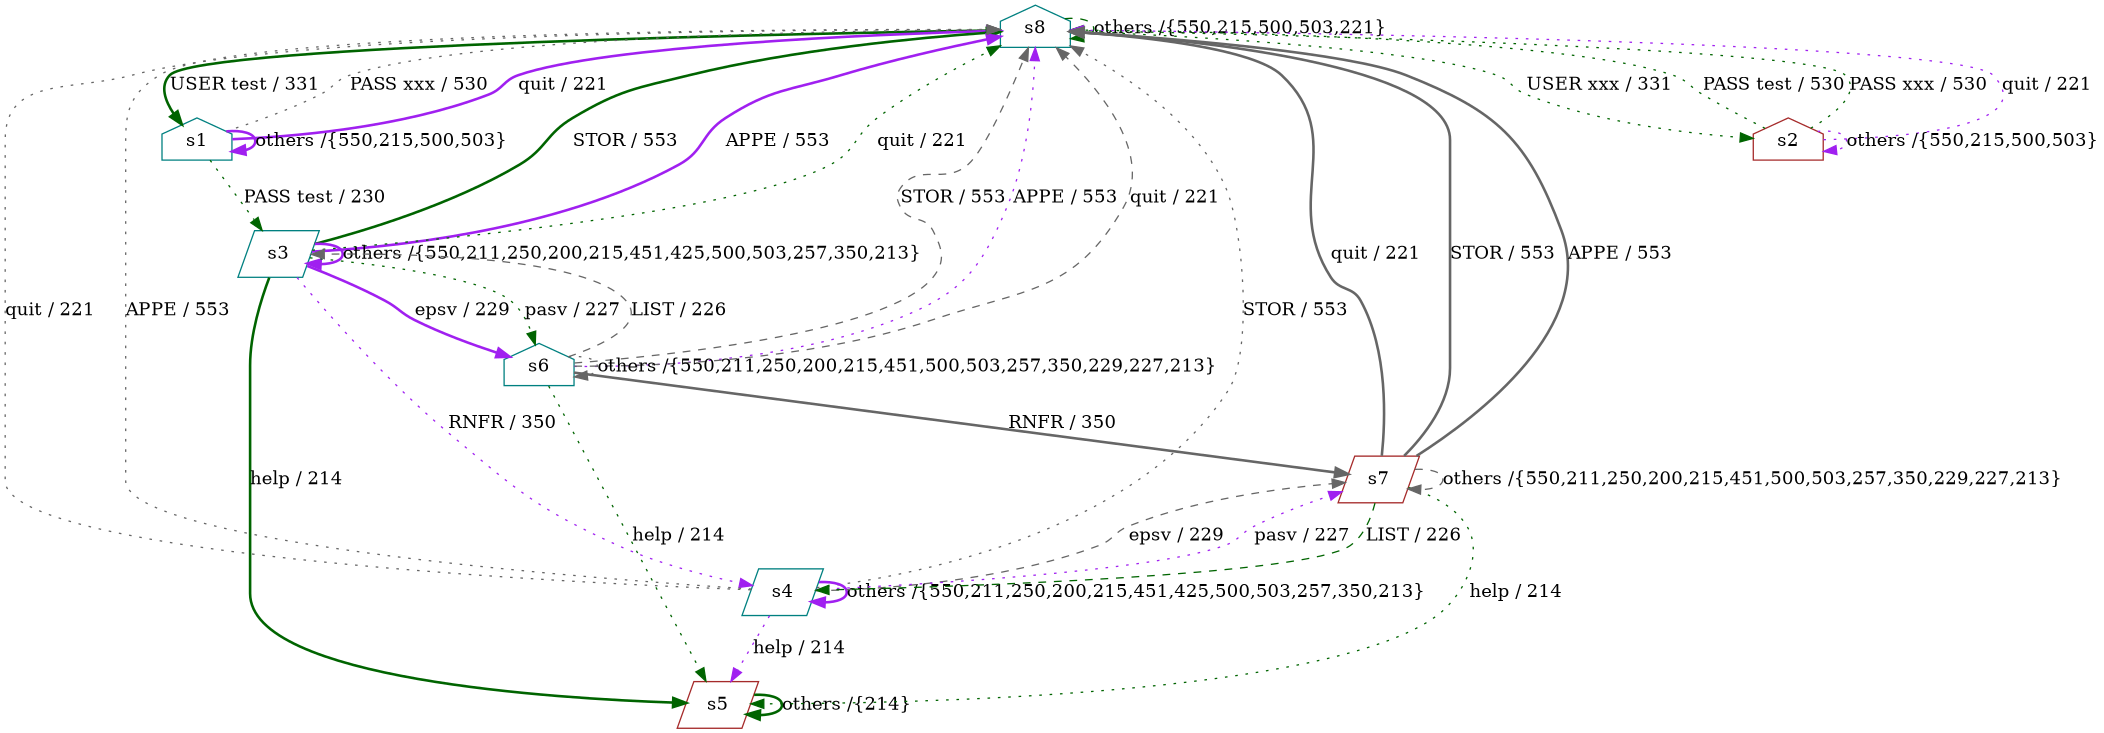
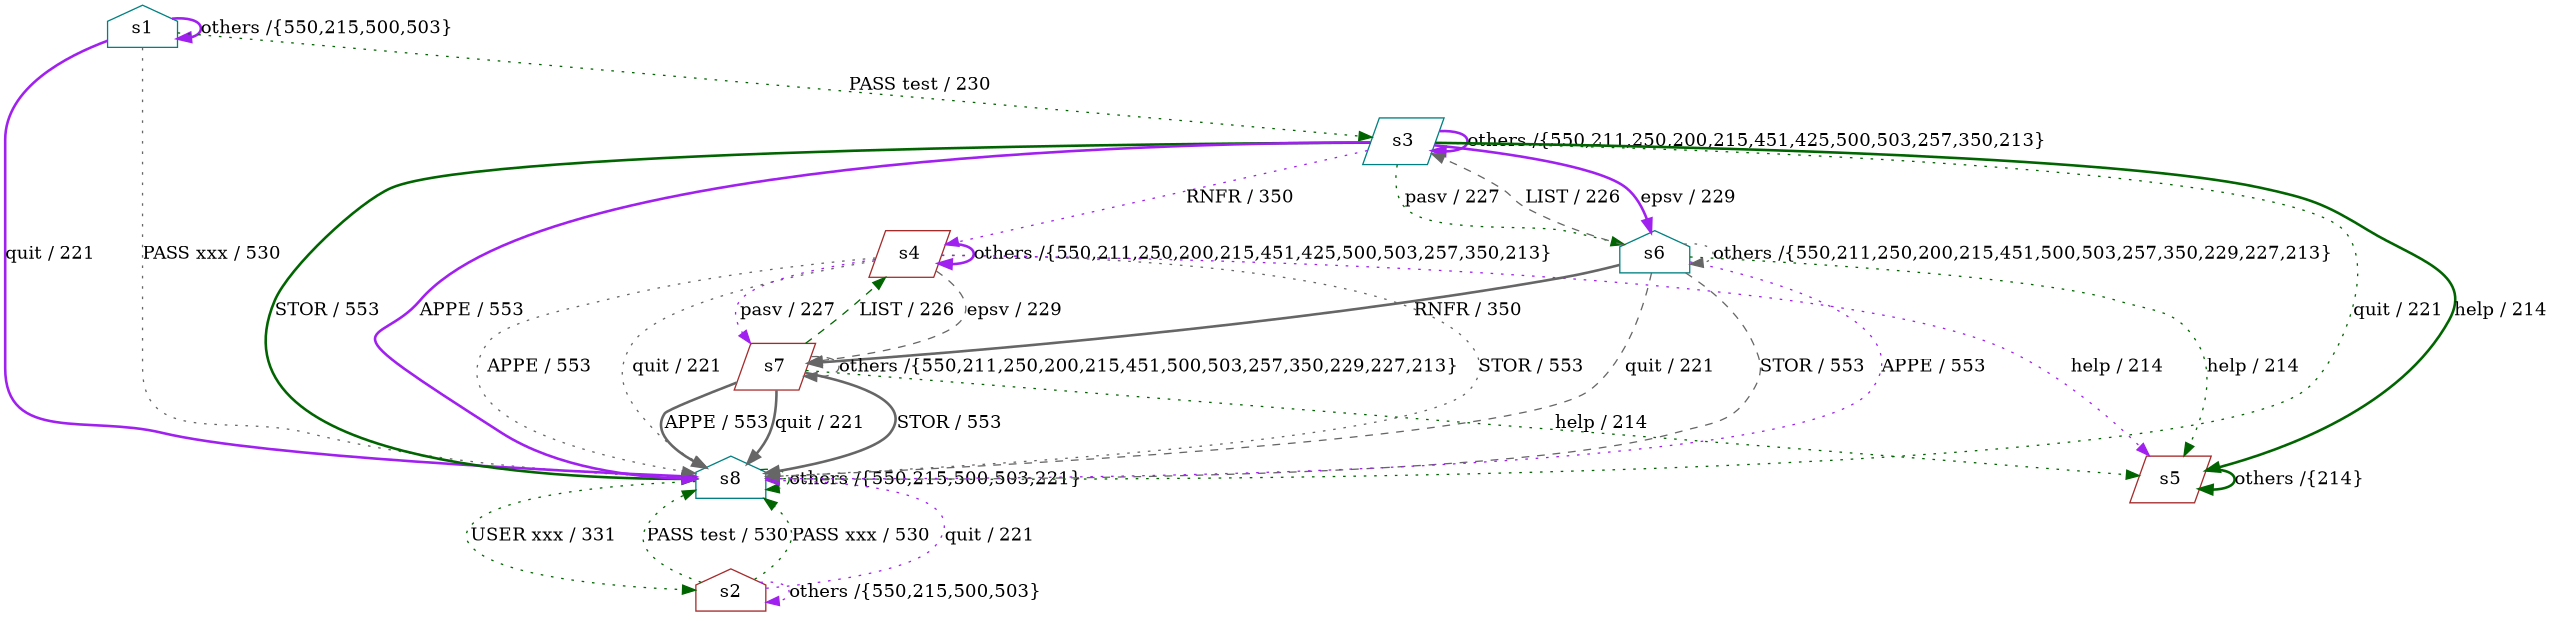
edge "s8" -> "s1": removed, label "USER test / 331"
node "s4": color teal -> brown
